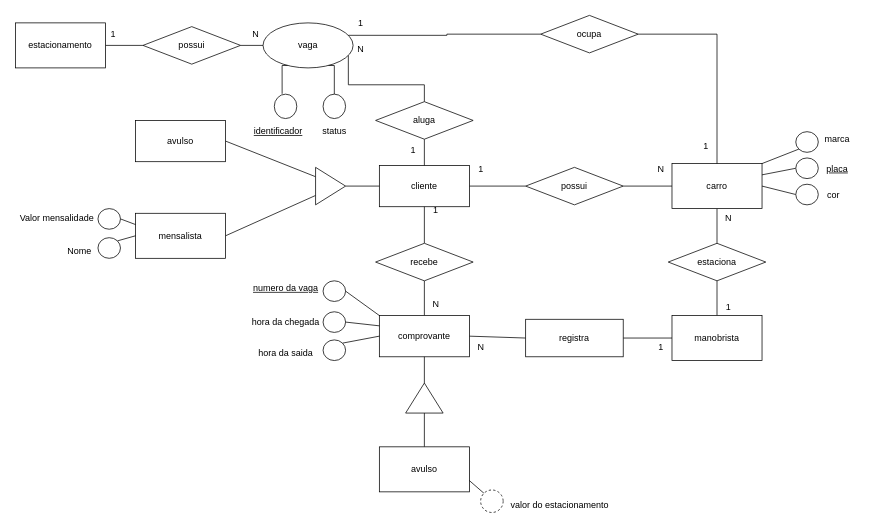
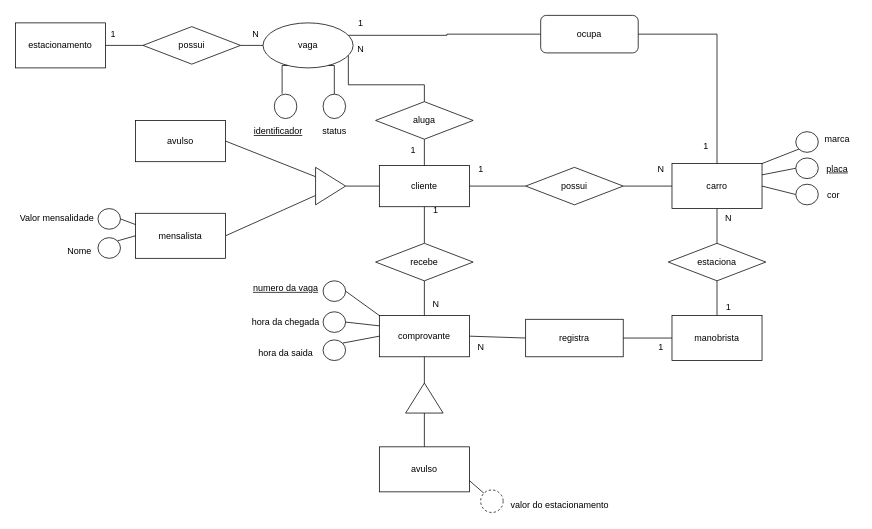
node "ocupa": shape diamond -> rounded rectangle
